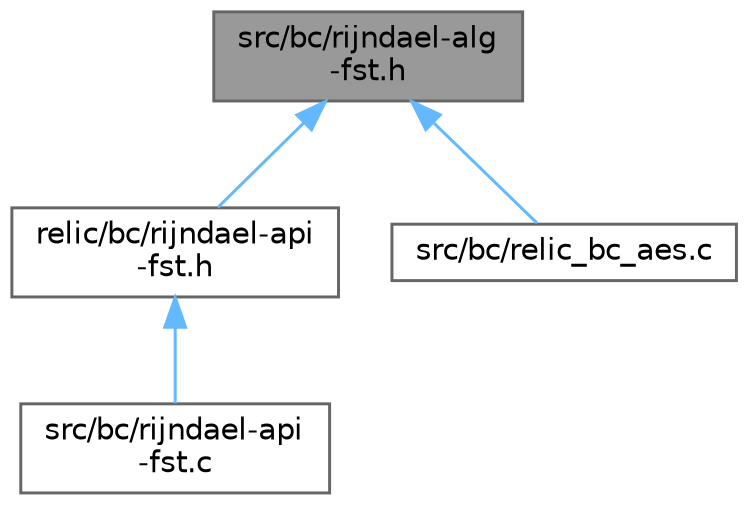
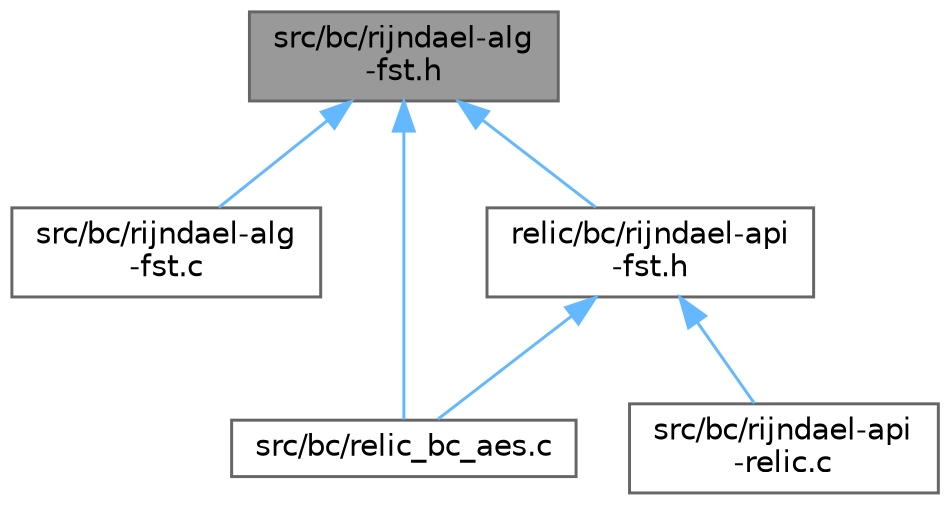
node "src/bc/rijndael-alg -fst.c": added
edge "src/bc/relic_bc_aes.c" -> "relic/bc/rijndael-api -fst.h": added
node "src/bc/rijndael-api -fst.c": label "src/bc/rijndael-api -fst.c" -> "src/bc/rijndael-api -relic.c"
